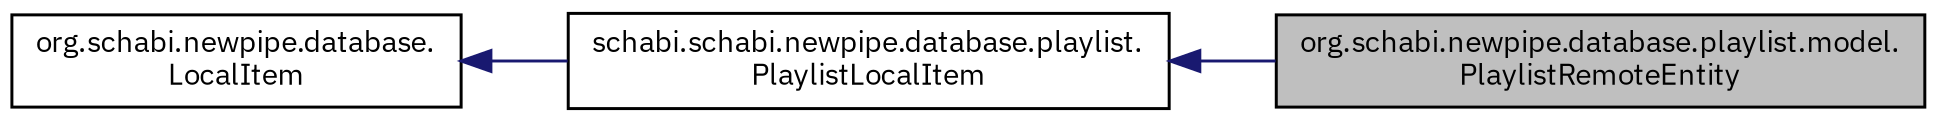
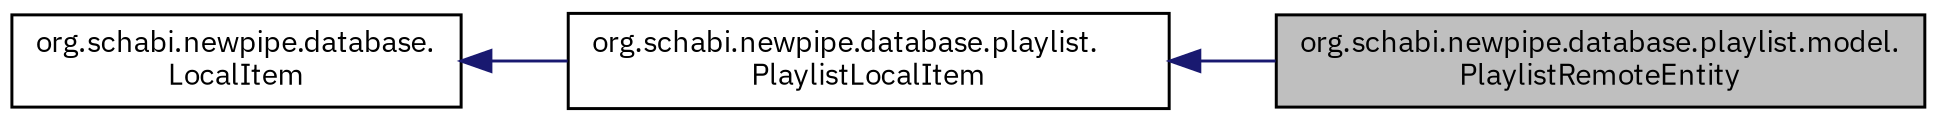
node "schabi.schabi.newpipe.database.playlist. PlaylistLocalItem": label "schabi.schabi.newpipe.database.playlist. PlaylistLocalItem" -> "org.schabi.newpipe.database.playlist. PlaylistLocalItem"
